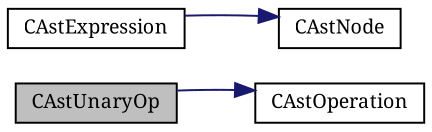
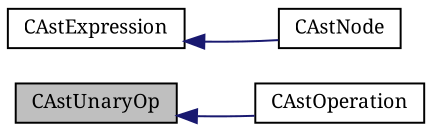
edge "CAstExpression" -> "CAstNode": reversed
edge "CAstUnaryOp" -> "CAstOperation": reversed
